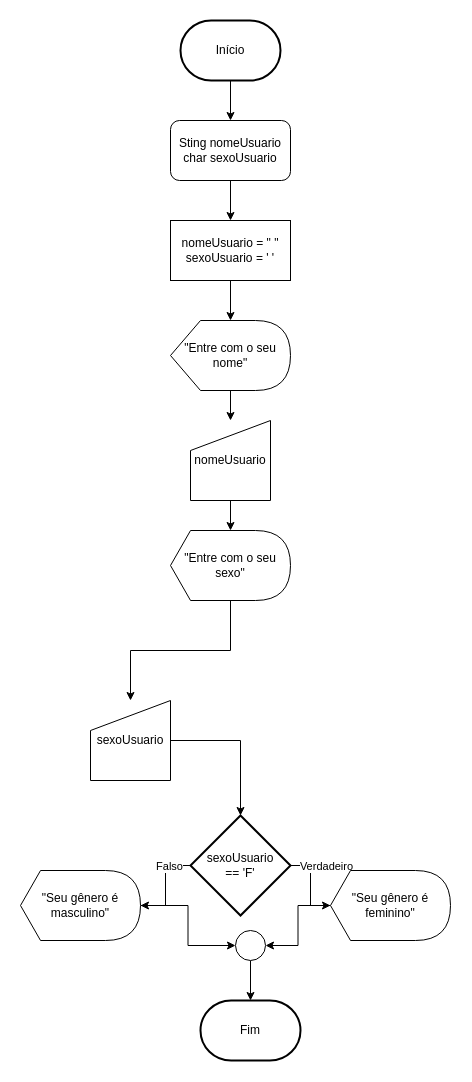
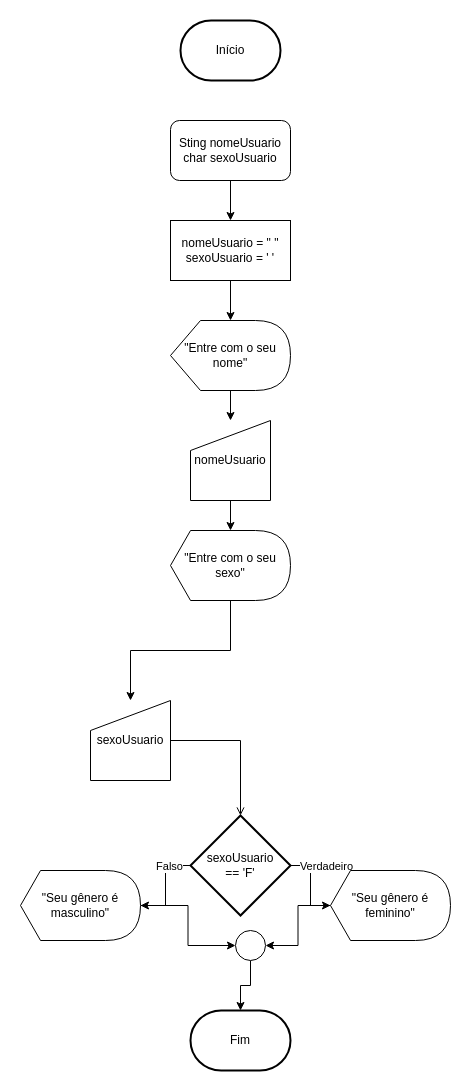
edge "Início" -> "Sting nomeUsuario char sexoUsuario": removed
edge "sexoUsuario" -> "sexoUsuario == 'F'": arrowhead classic -> open
node "Fim": moved (251, 1031) -> (241, 1041)
